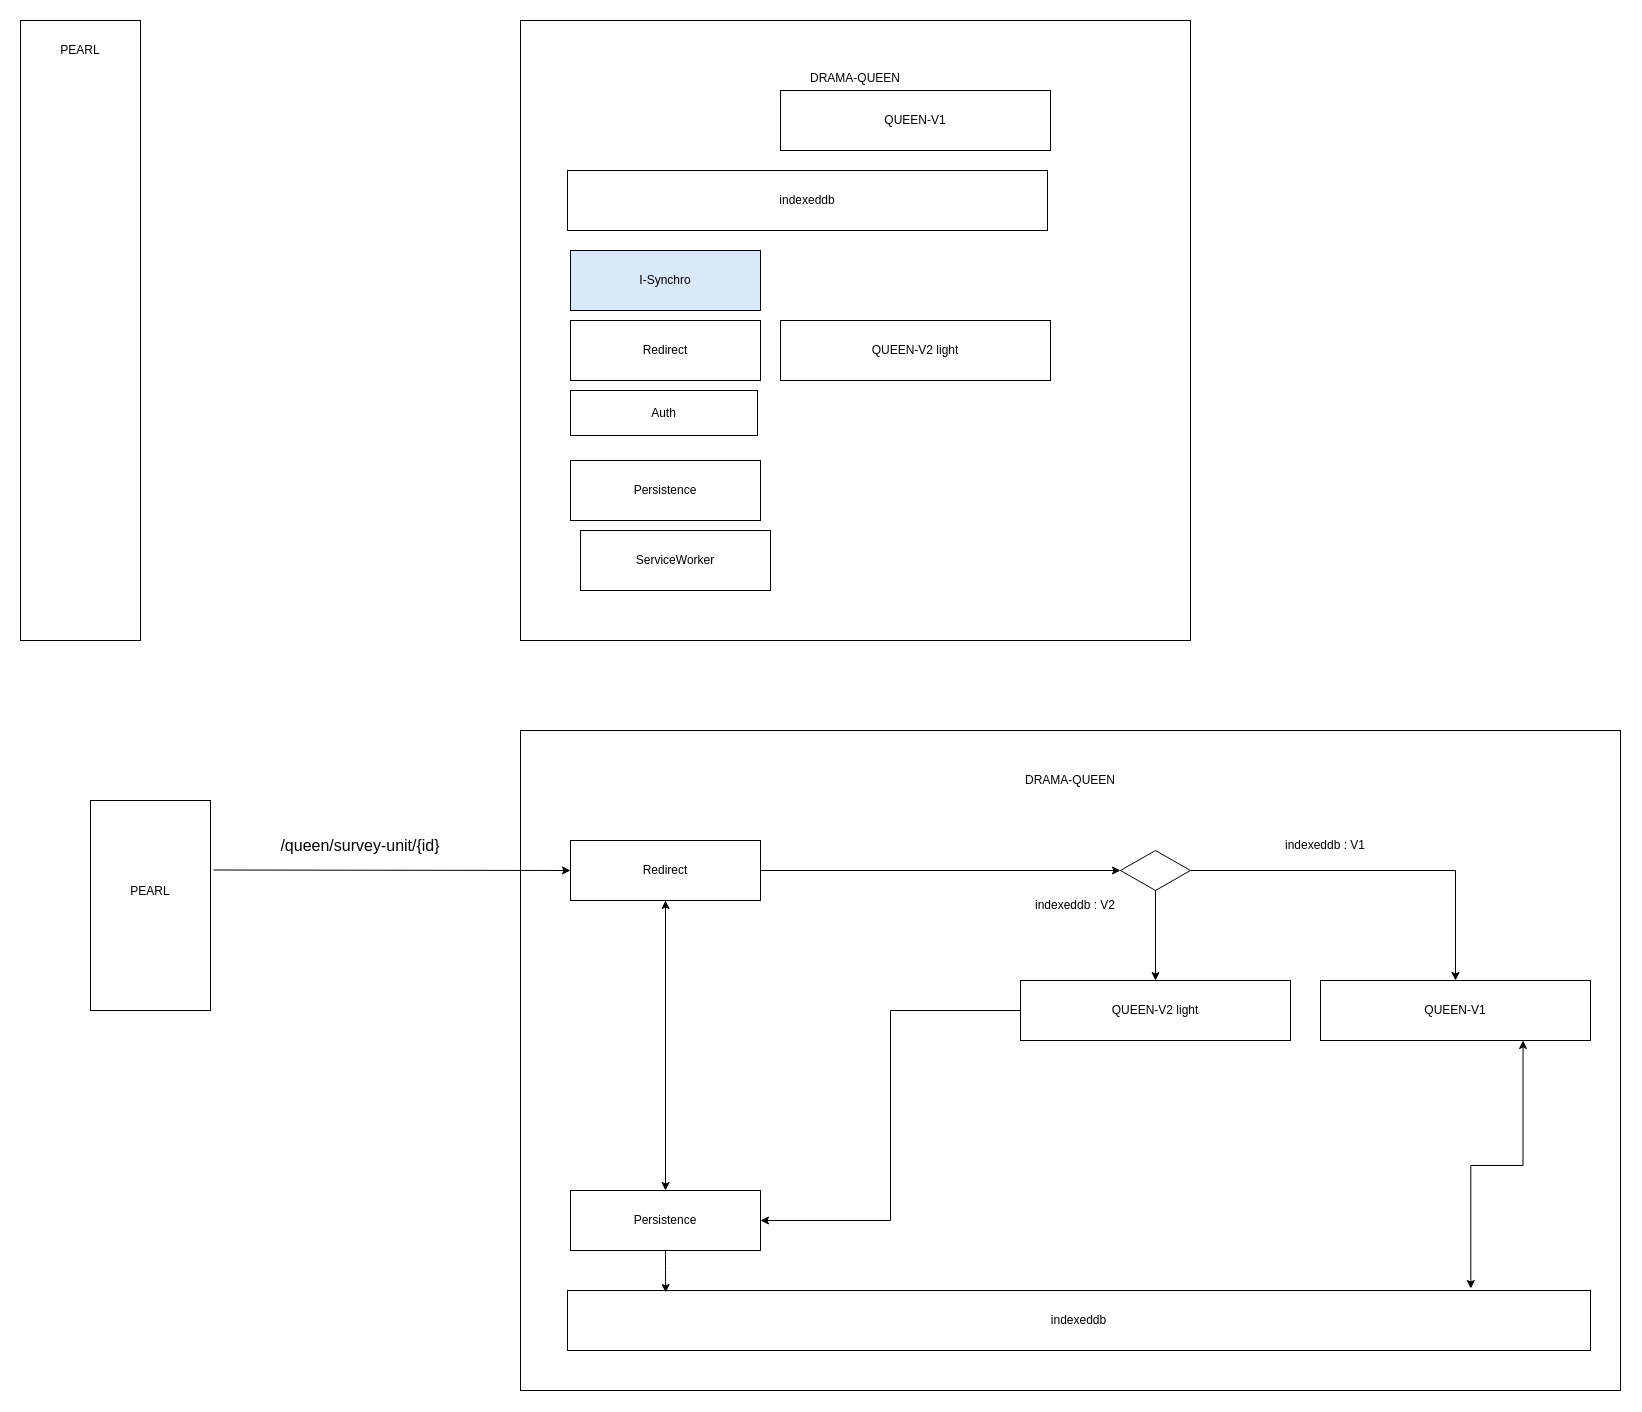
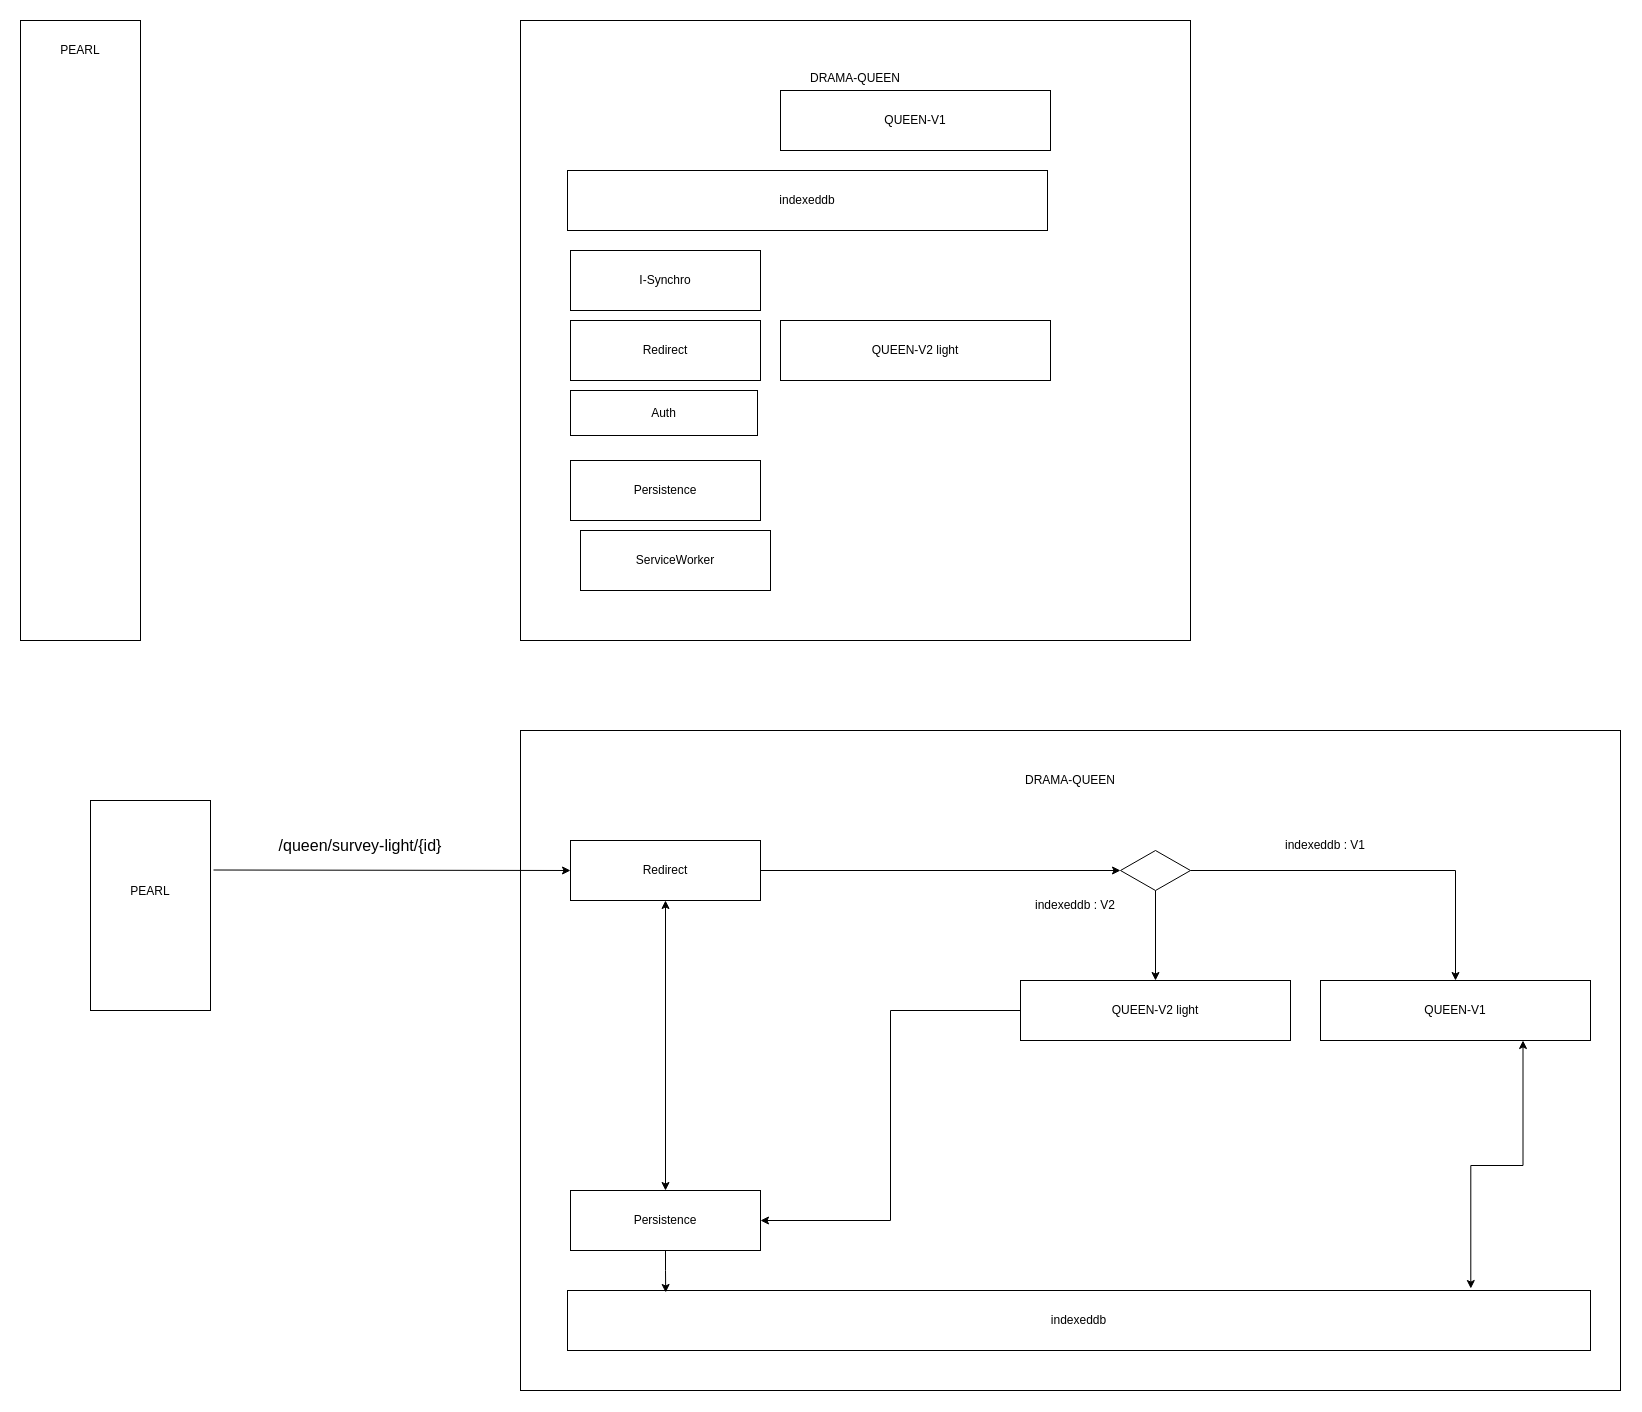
node "I-Synchro": fillcolor #dae8fc -> #ffffff
node "/queen/survey-unit/{id}": label "/queen/survey-unit/{id}" -> "/queen/survey-light/{id}"
